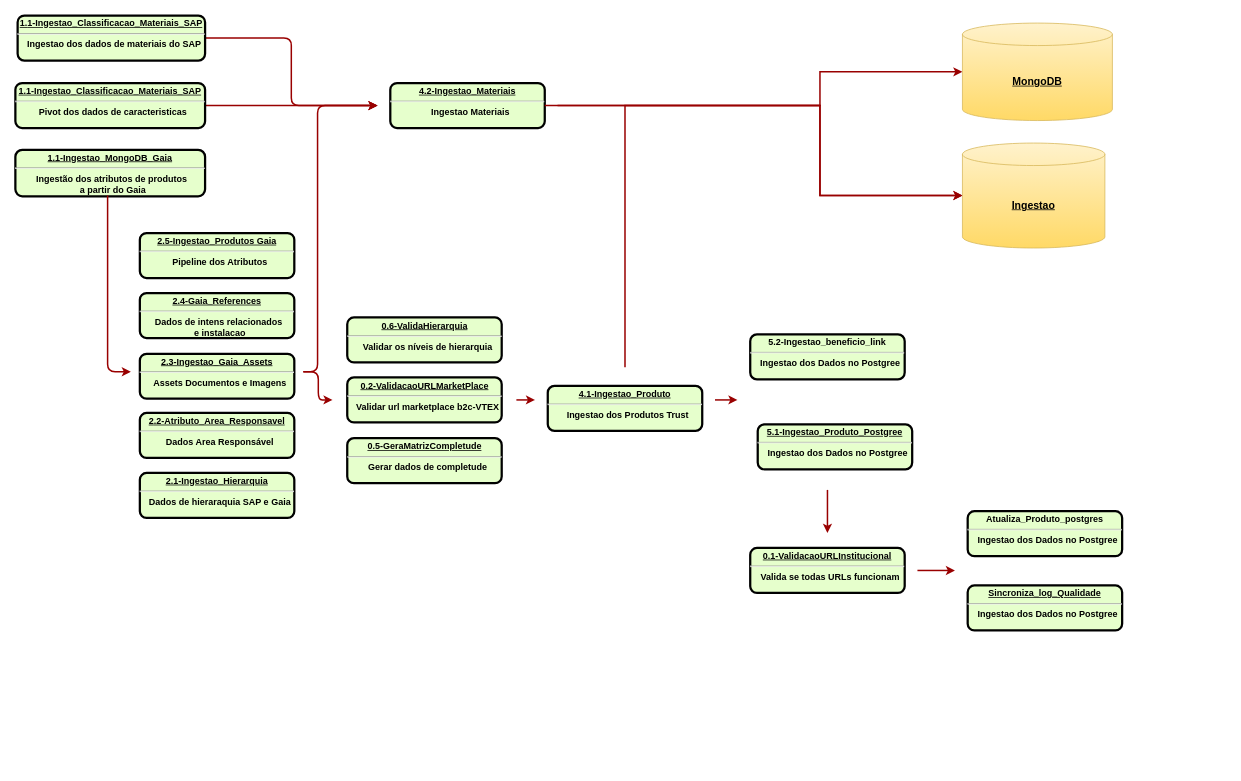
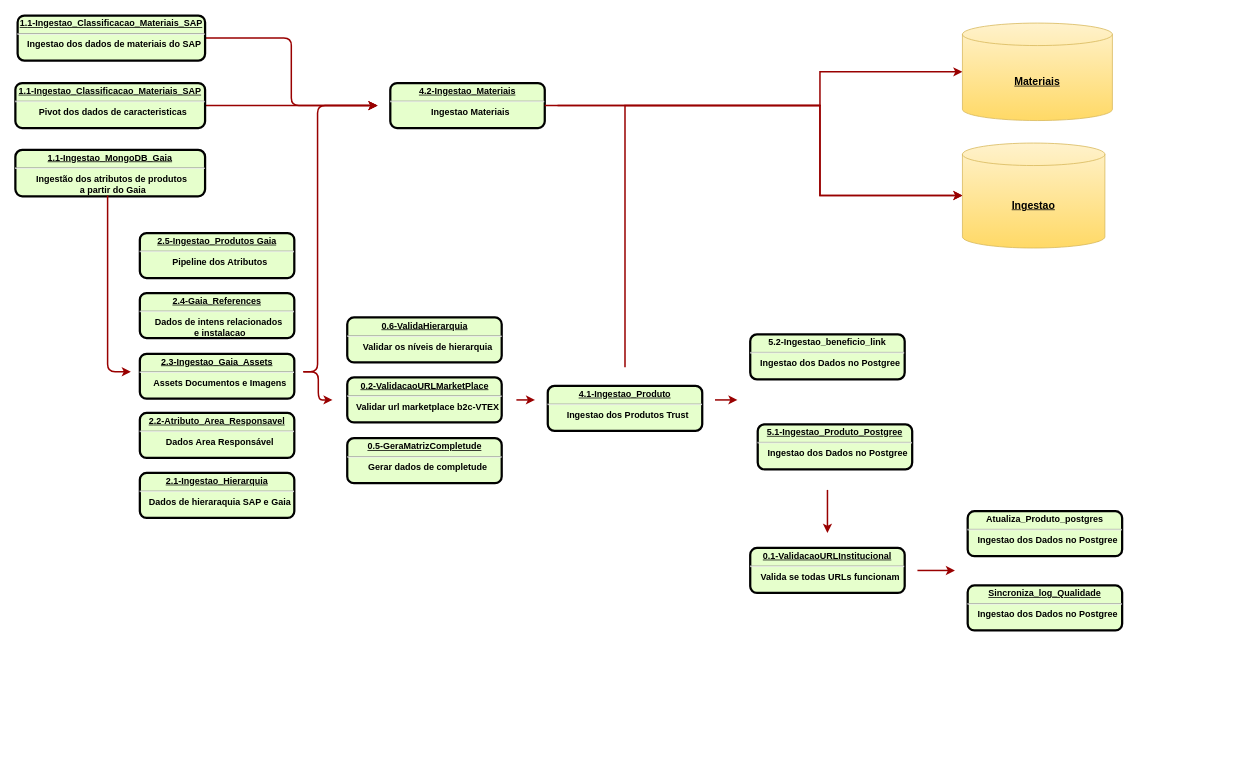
node "MongoDB": label "MongoDB" -> "Materiais"
